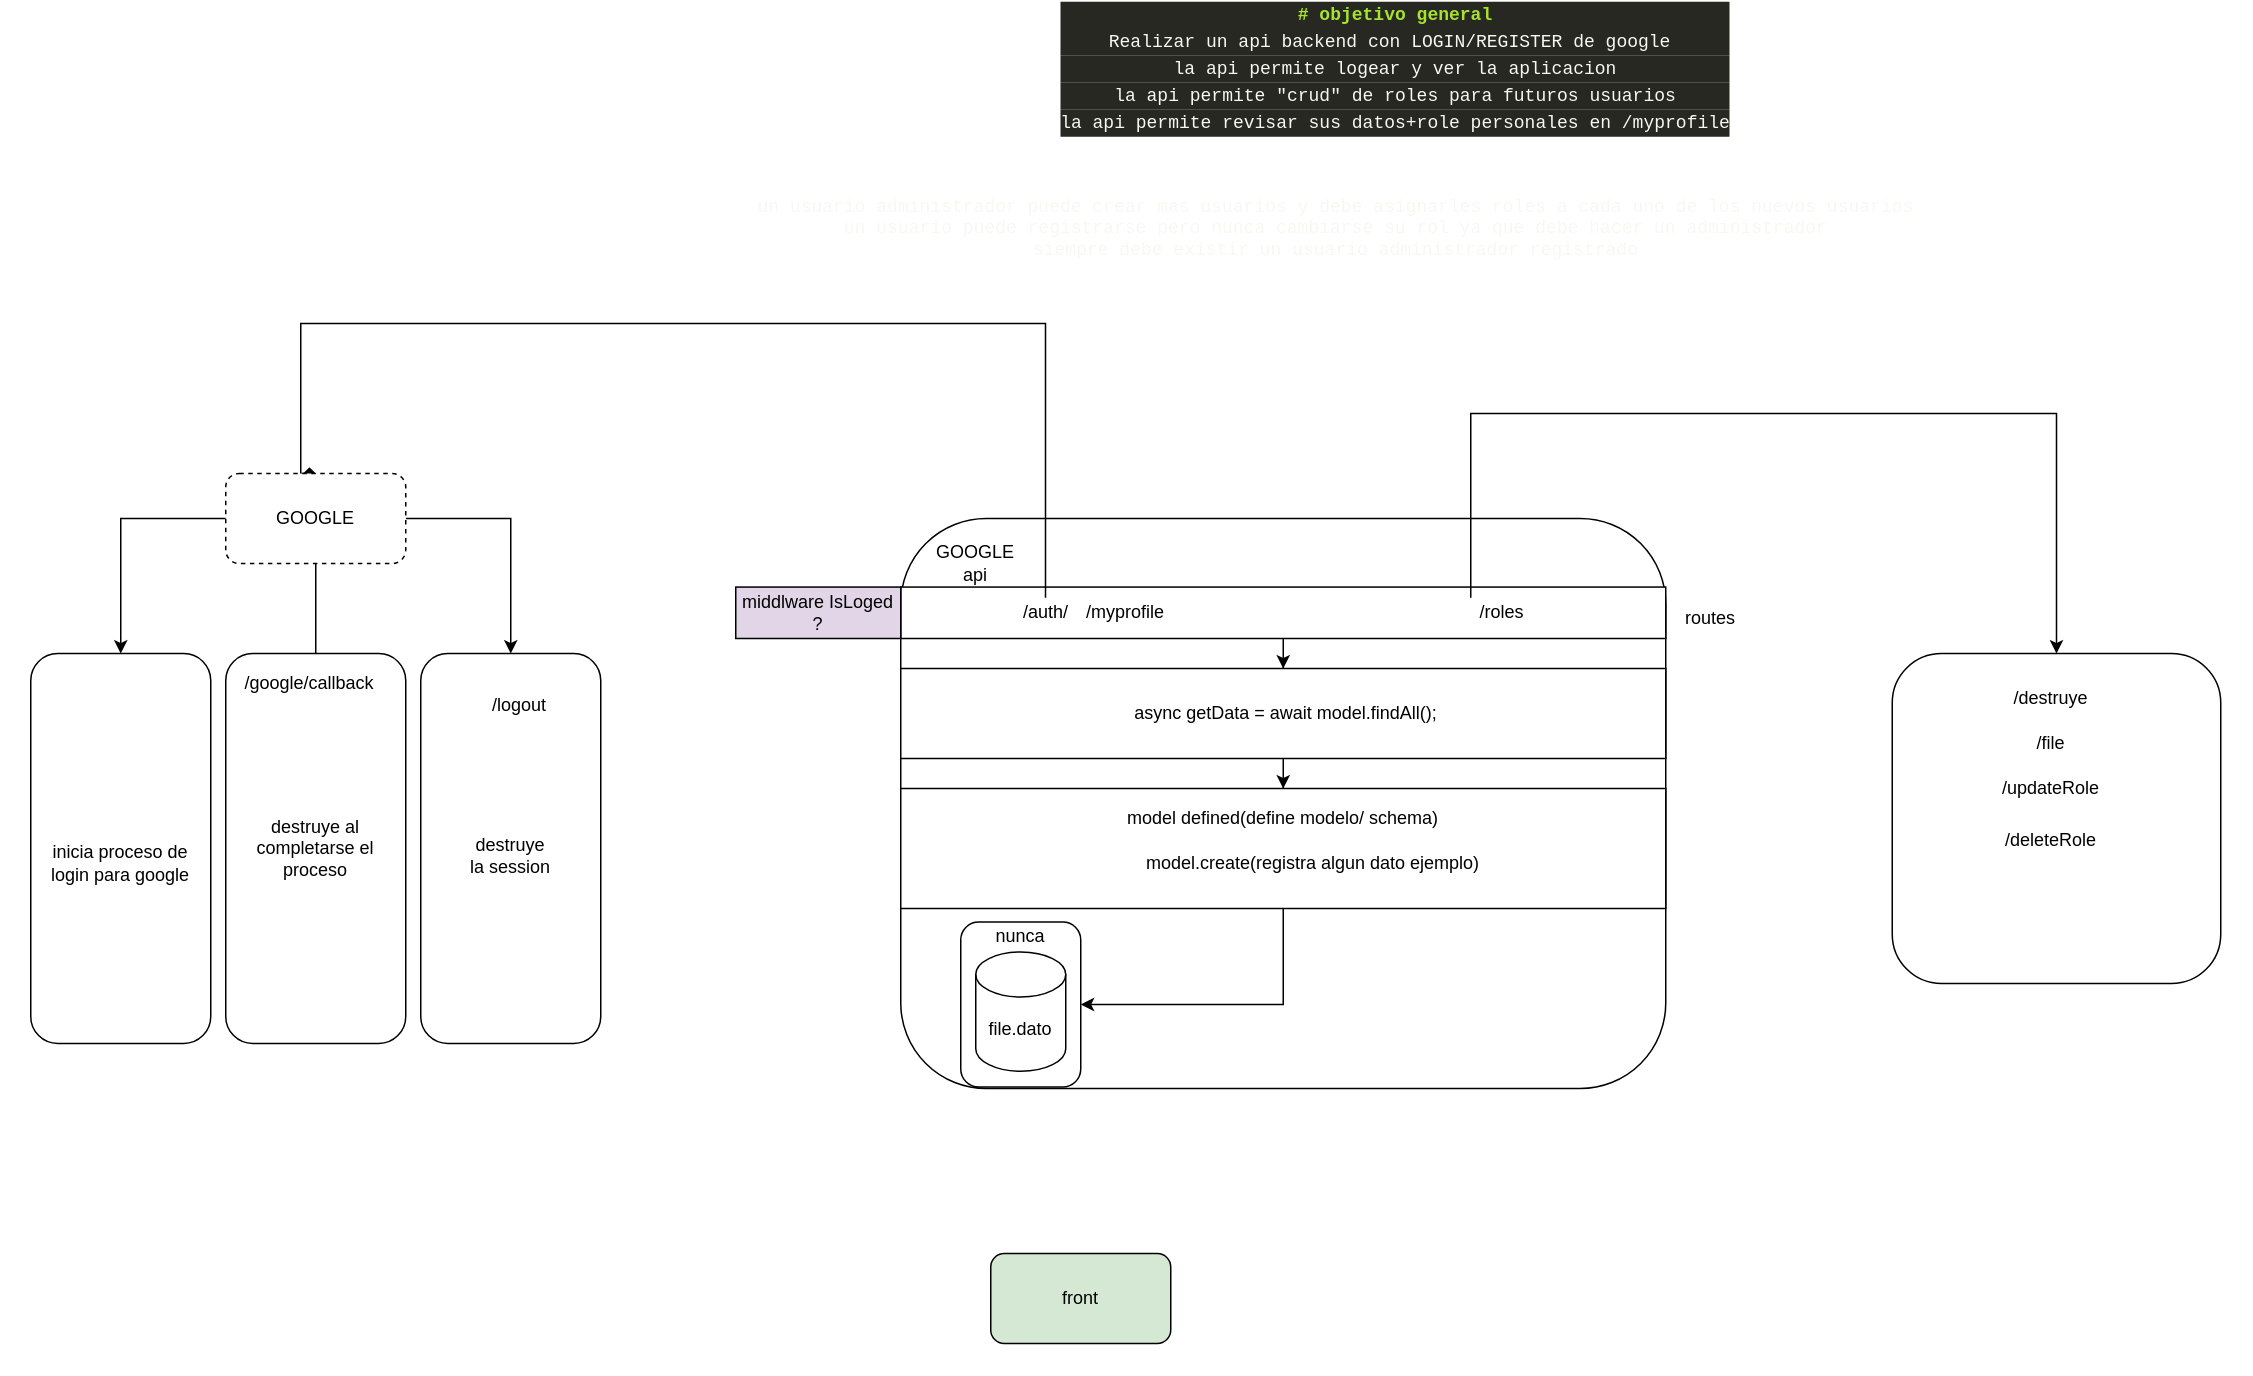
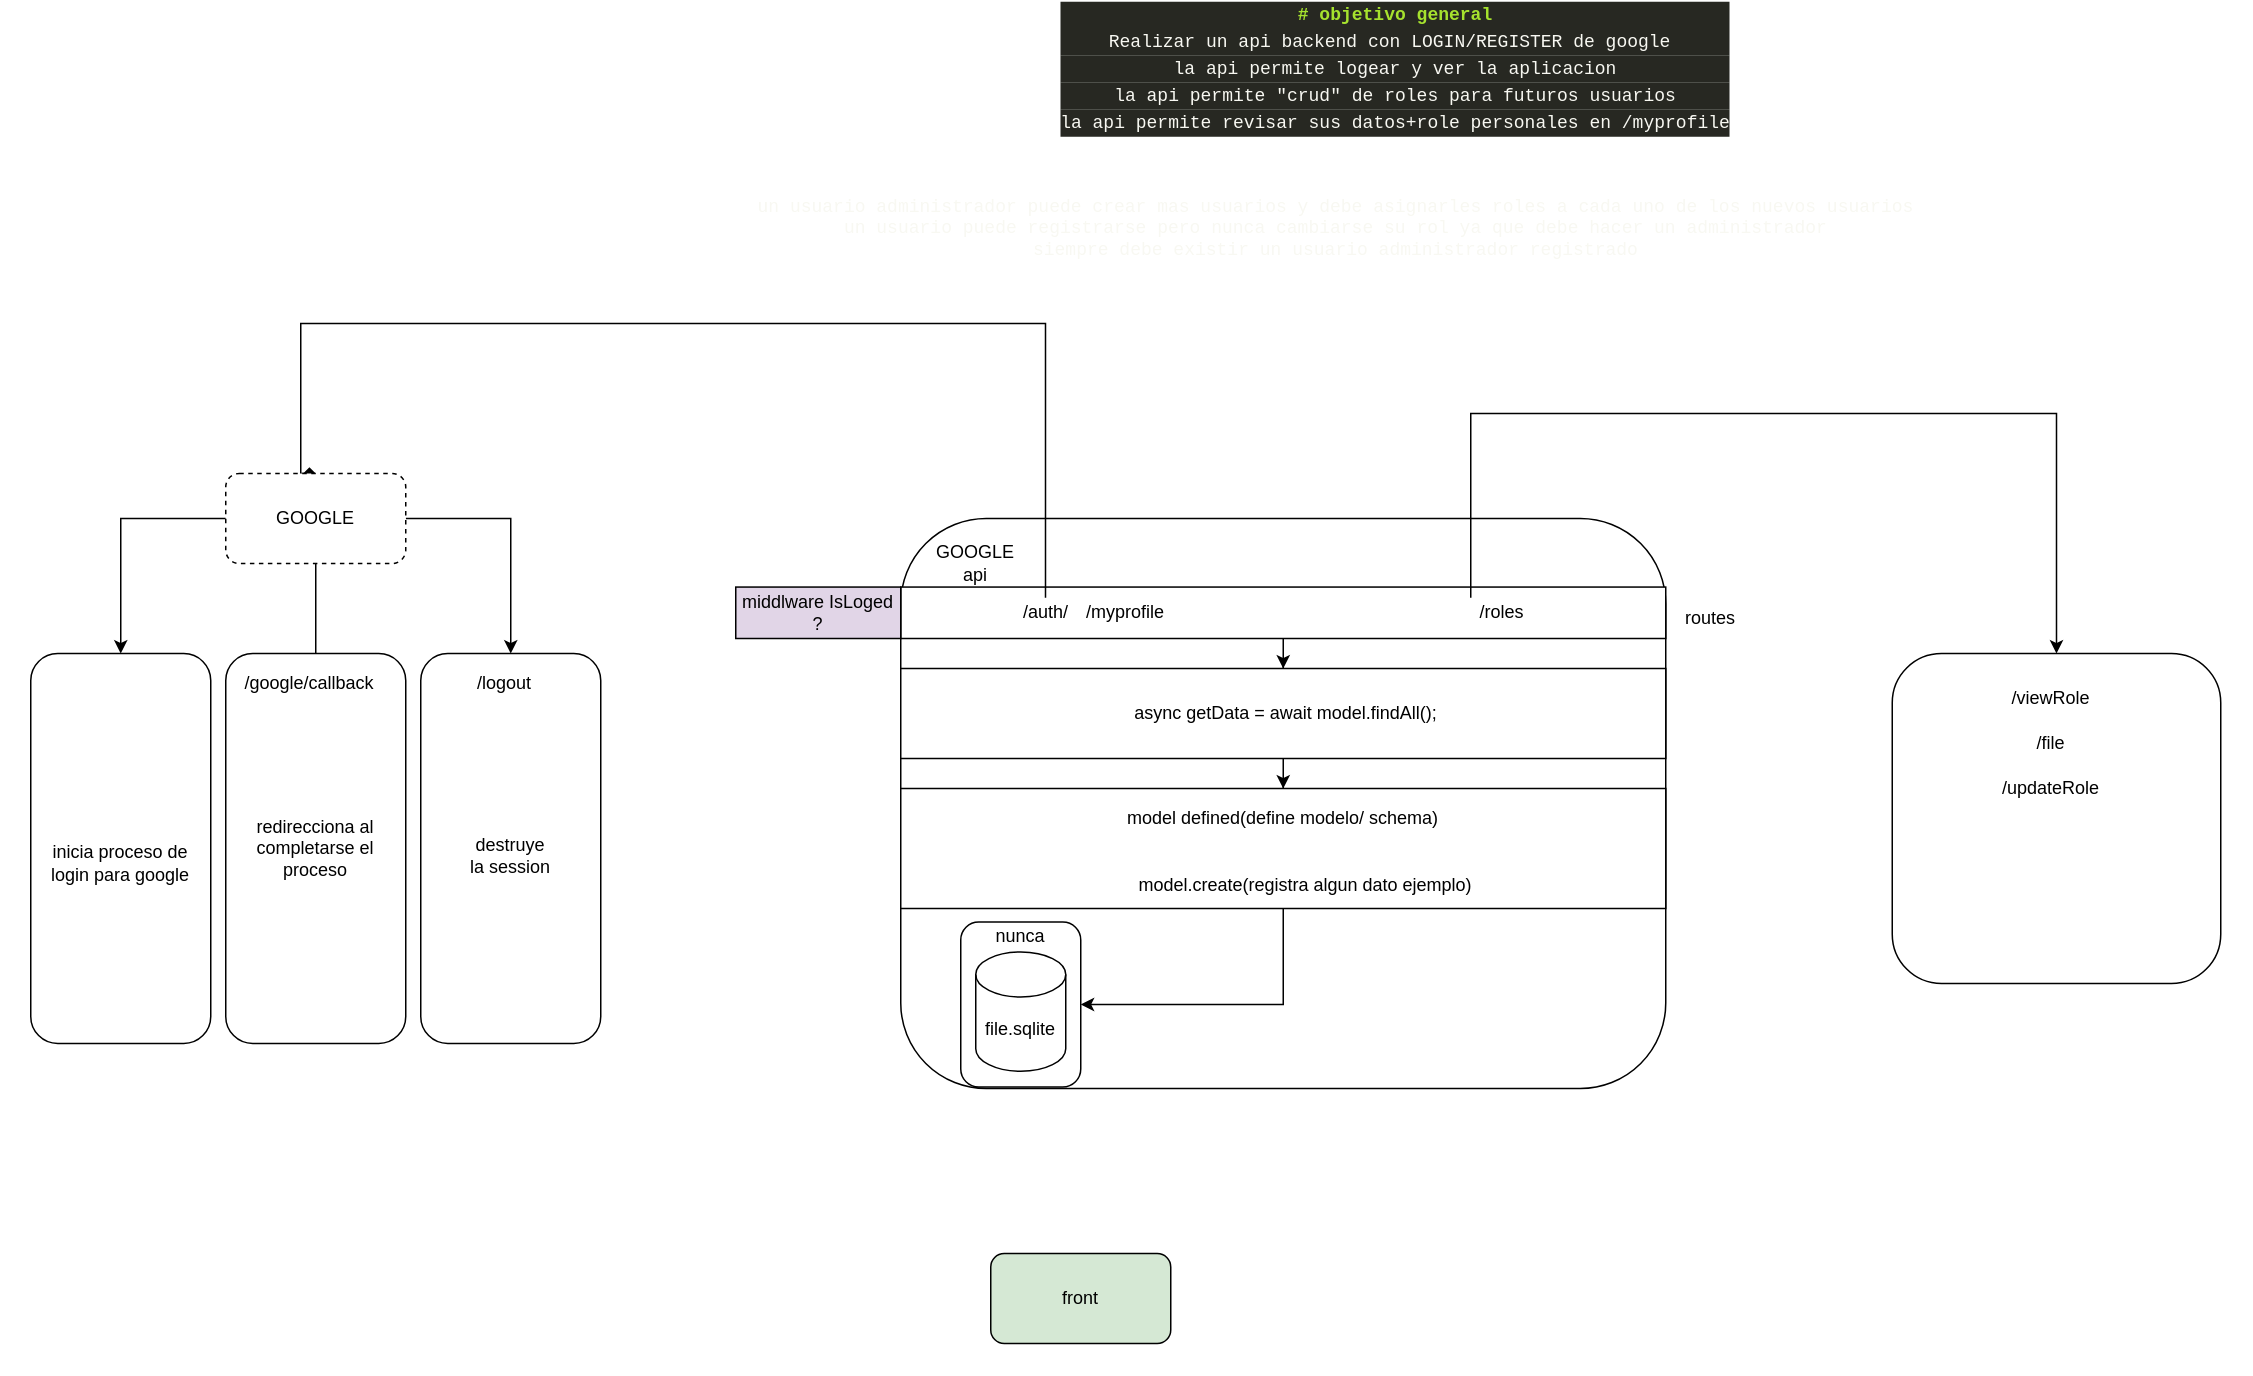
node "/destruye": label "/destruye" -> "/viewRole"
node "/logout": moved (520, 706) -> (505, 683)
node "/deleteRole": removed
node "destruye al completarse el proceso": label "destruye al completarse el proceso" -> "redirecciona al completarse el proceso"
node "model.create(registra algun dato ejemplo)": moved (1313, 863) -> (1306, 886)
node "file.dato": label "file.dato" -> "file.sqlite"
